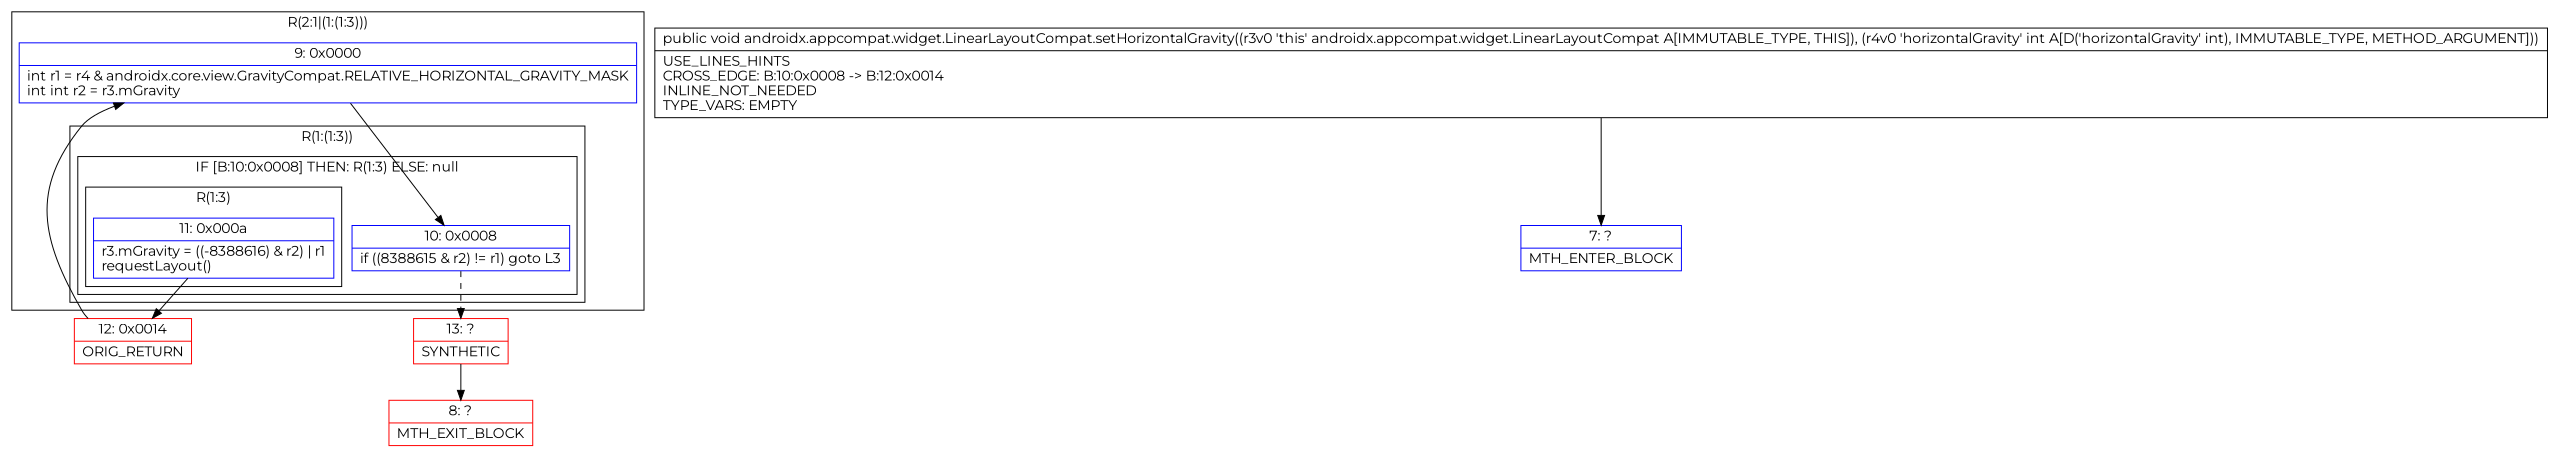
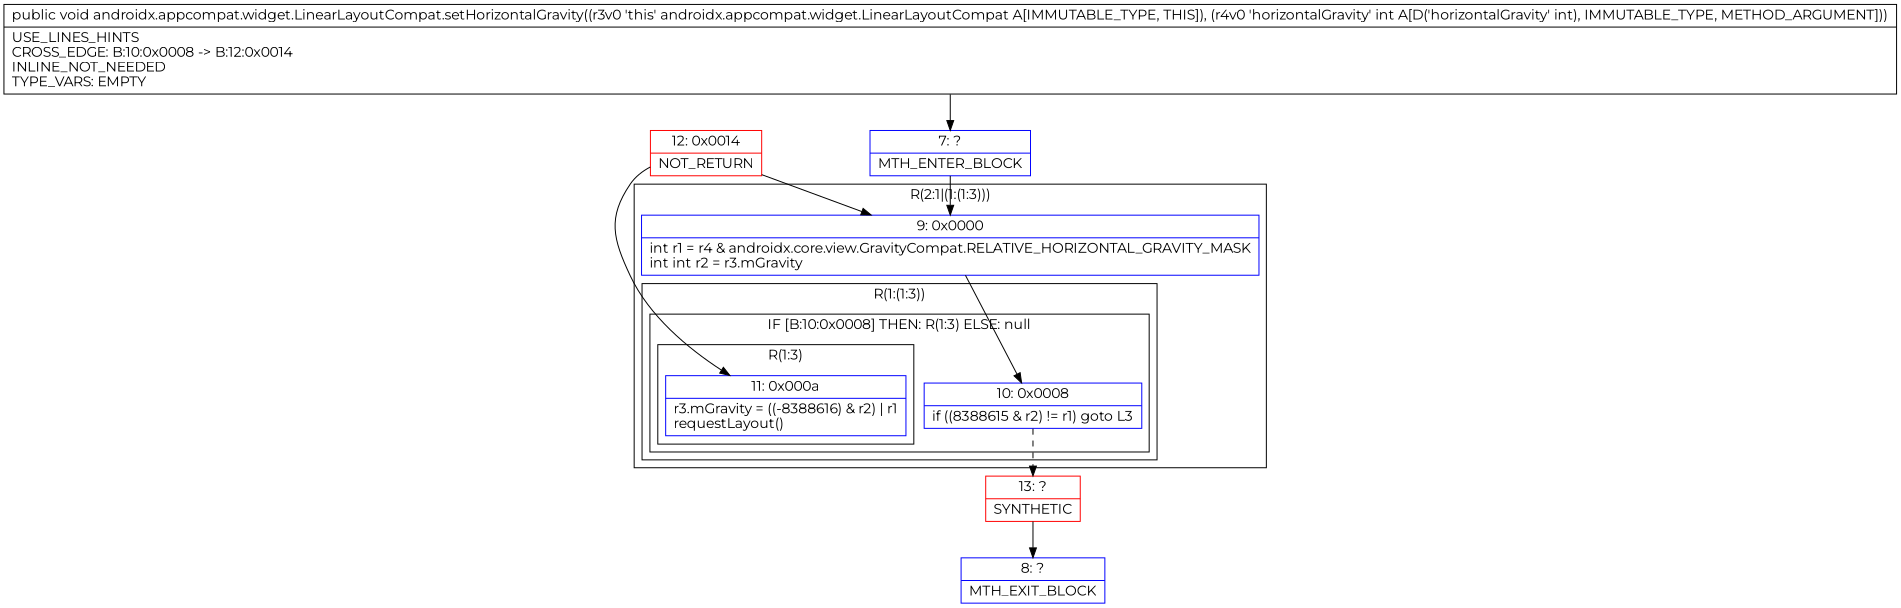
edge "7: ?" -> "9: 0x0000": added
edge "11: 0x000a" -> "12: 0x0014": reversed
node "12: 0x0014": text "ORIG_RETURN" -> "NOT_RETURN"
node "8: ?": color red -> blue
